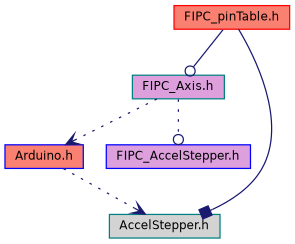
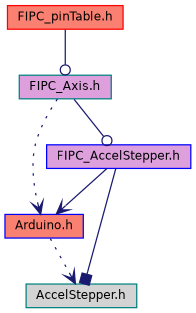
edge "FIPC_Axis.h" -> "FIPC_AccelStepper.h": style dotted -> solid
edge "FIPC_pinTable.h" -> "AccelStepper.h": now "FIPC_AccelStepper.h" -> "AccelStepper.h"
edge "FIPC_AccelStepper.h" -> "Arduino.h": added
